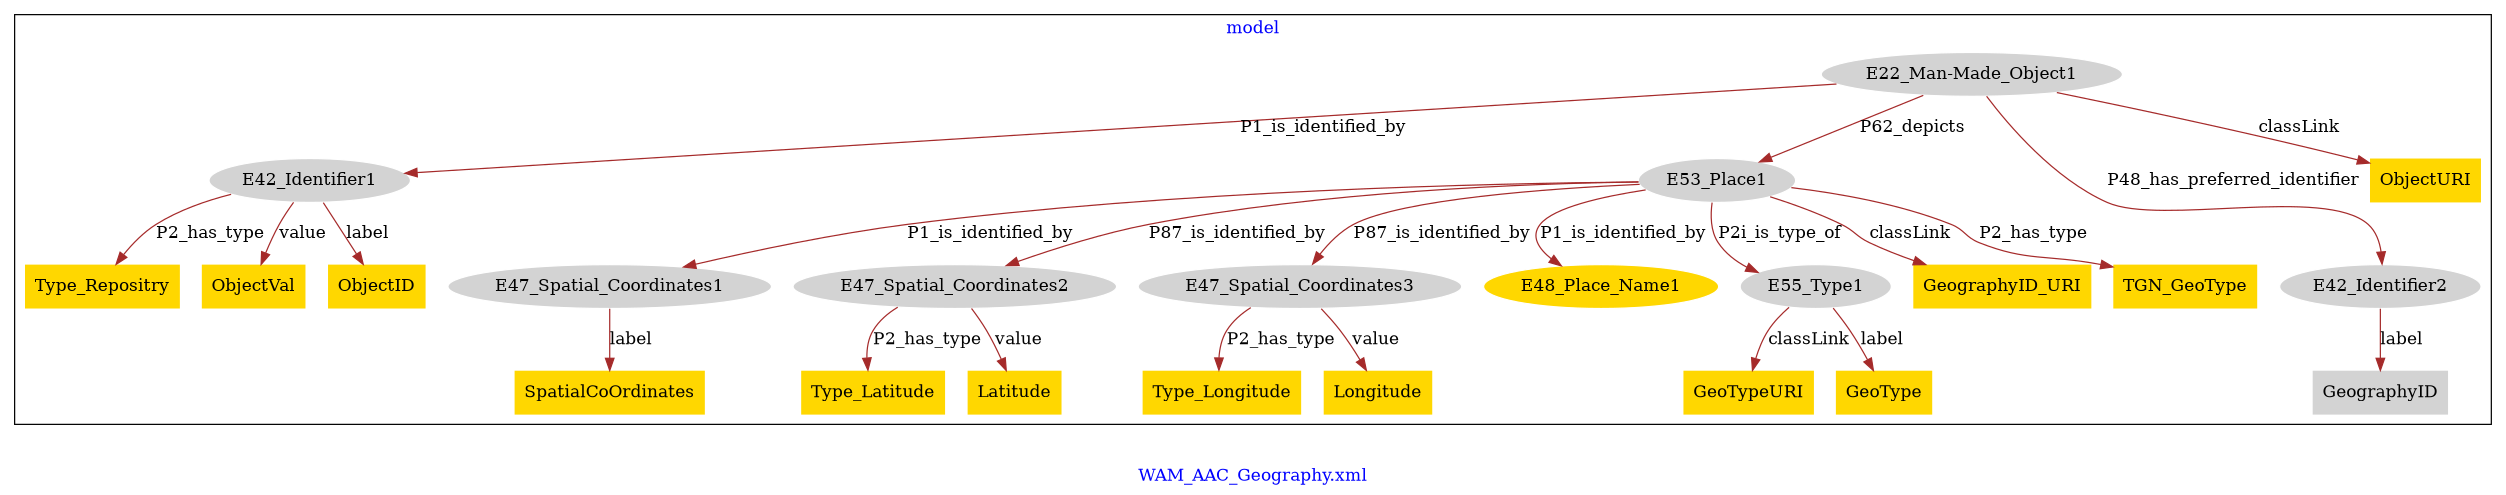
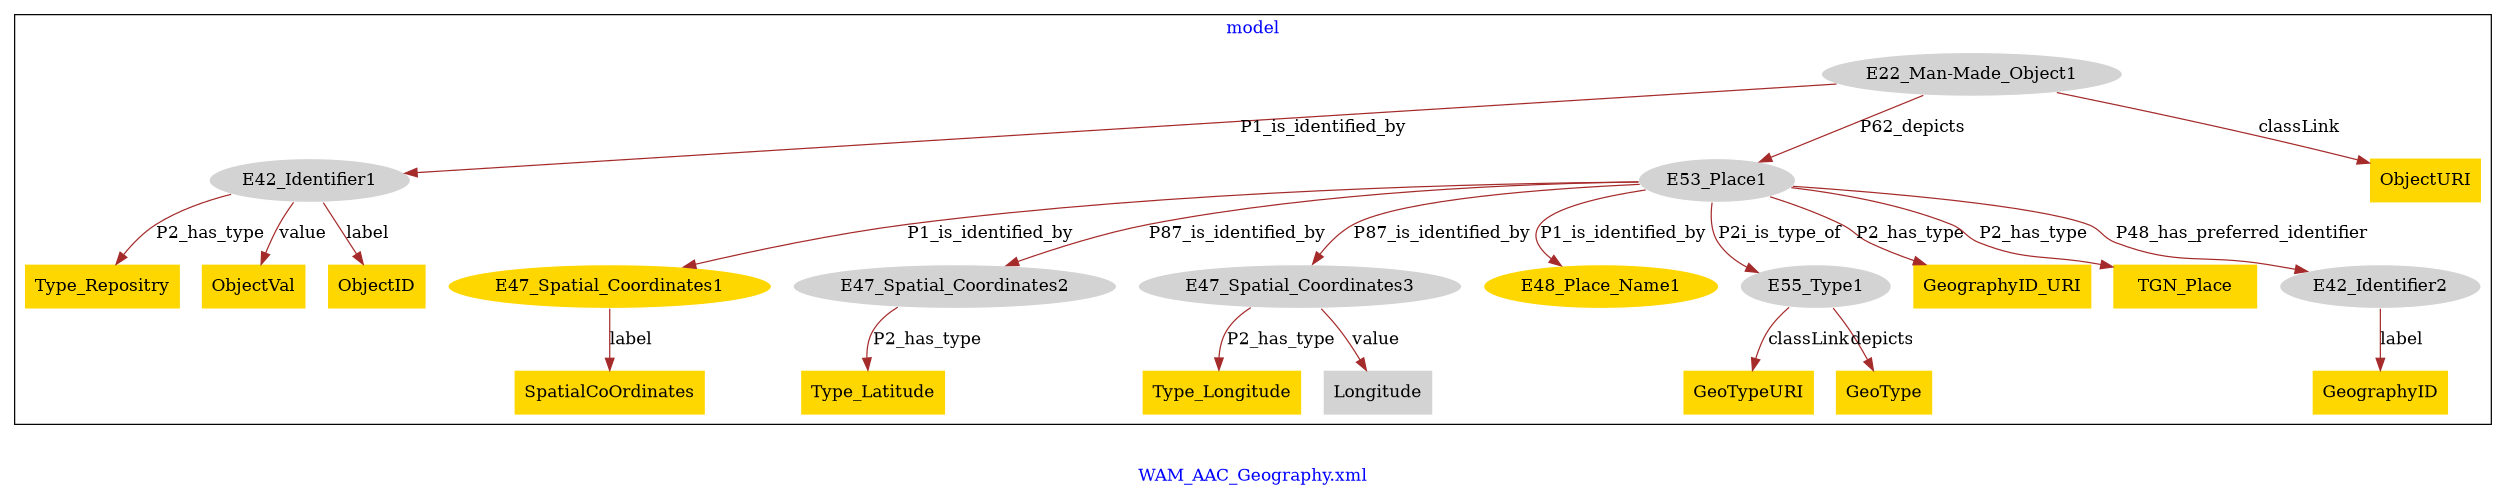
edge "E22_Man-Made_Object1" -> "E42_Identifier2": now "E53_Place1" -> "E42_Identifier2"
edge "E53_Place1" -> "GeographyID_URI": label "classLink" -> "P2_has_type"
node "E47_Spatial_Coordinates1": fillcolor lightgray -> gold
node "TGN_GeoType": label "TGN_GeoType" -> "TGN_Place"
edge "E55_Type1" -> "GeoType": label "label" -> "depicts"
node "Latitude": removed
node "Longitude": fillcolor gold -> lightgray
node "GeographyID": fillcolor lightgray -> gold
